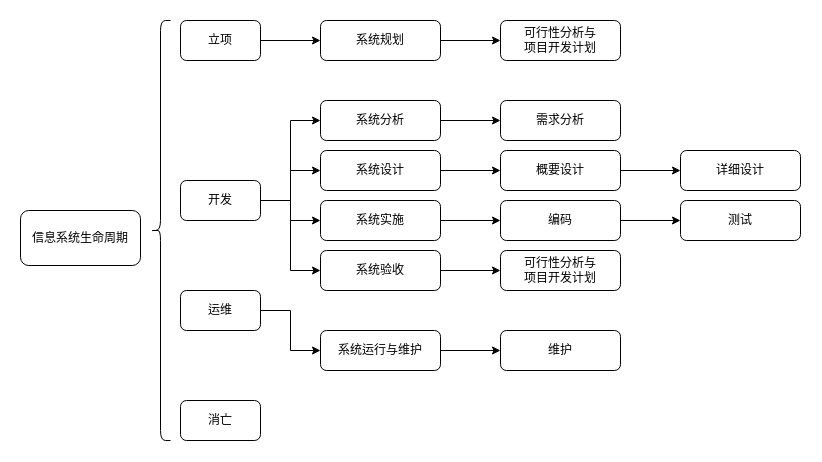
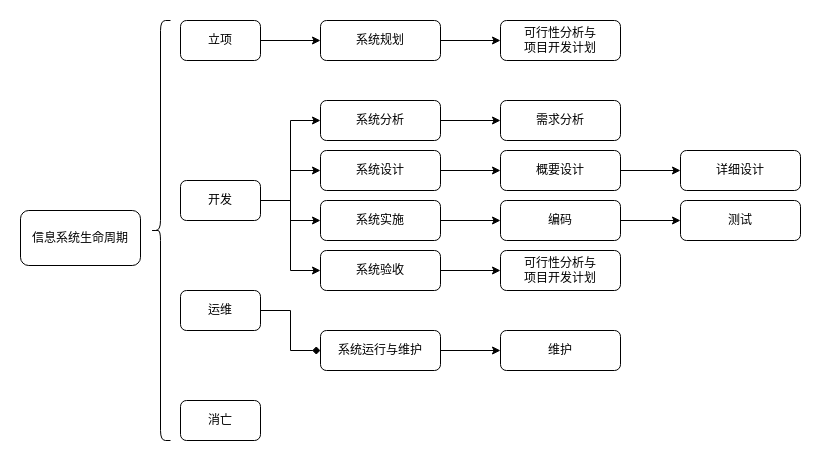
edge "运维" -> "系统运行与维护": arrowhead classic -> diamond
